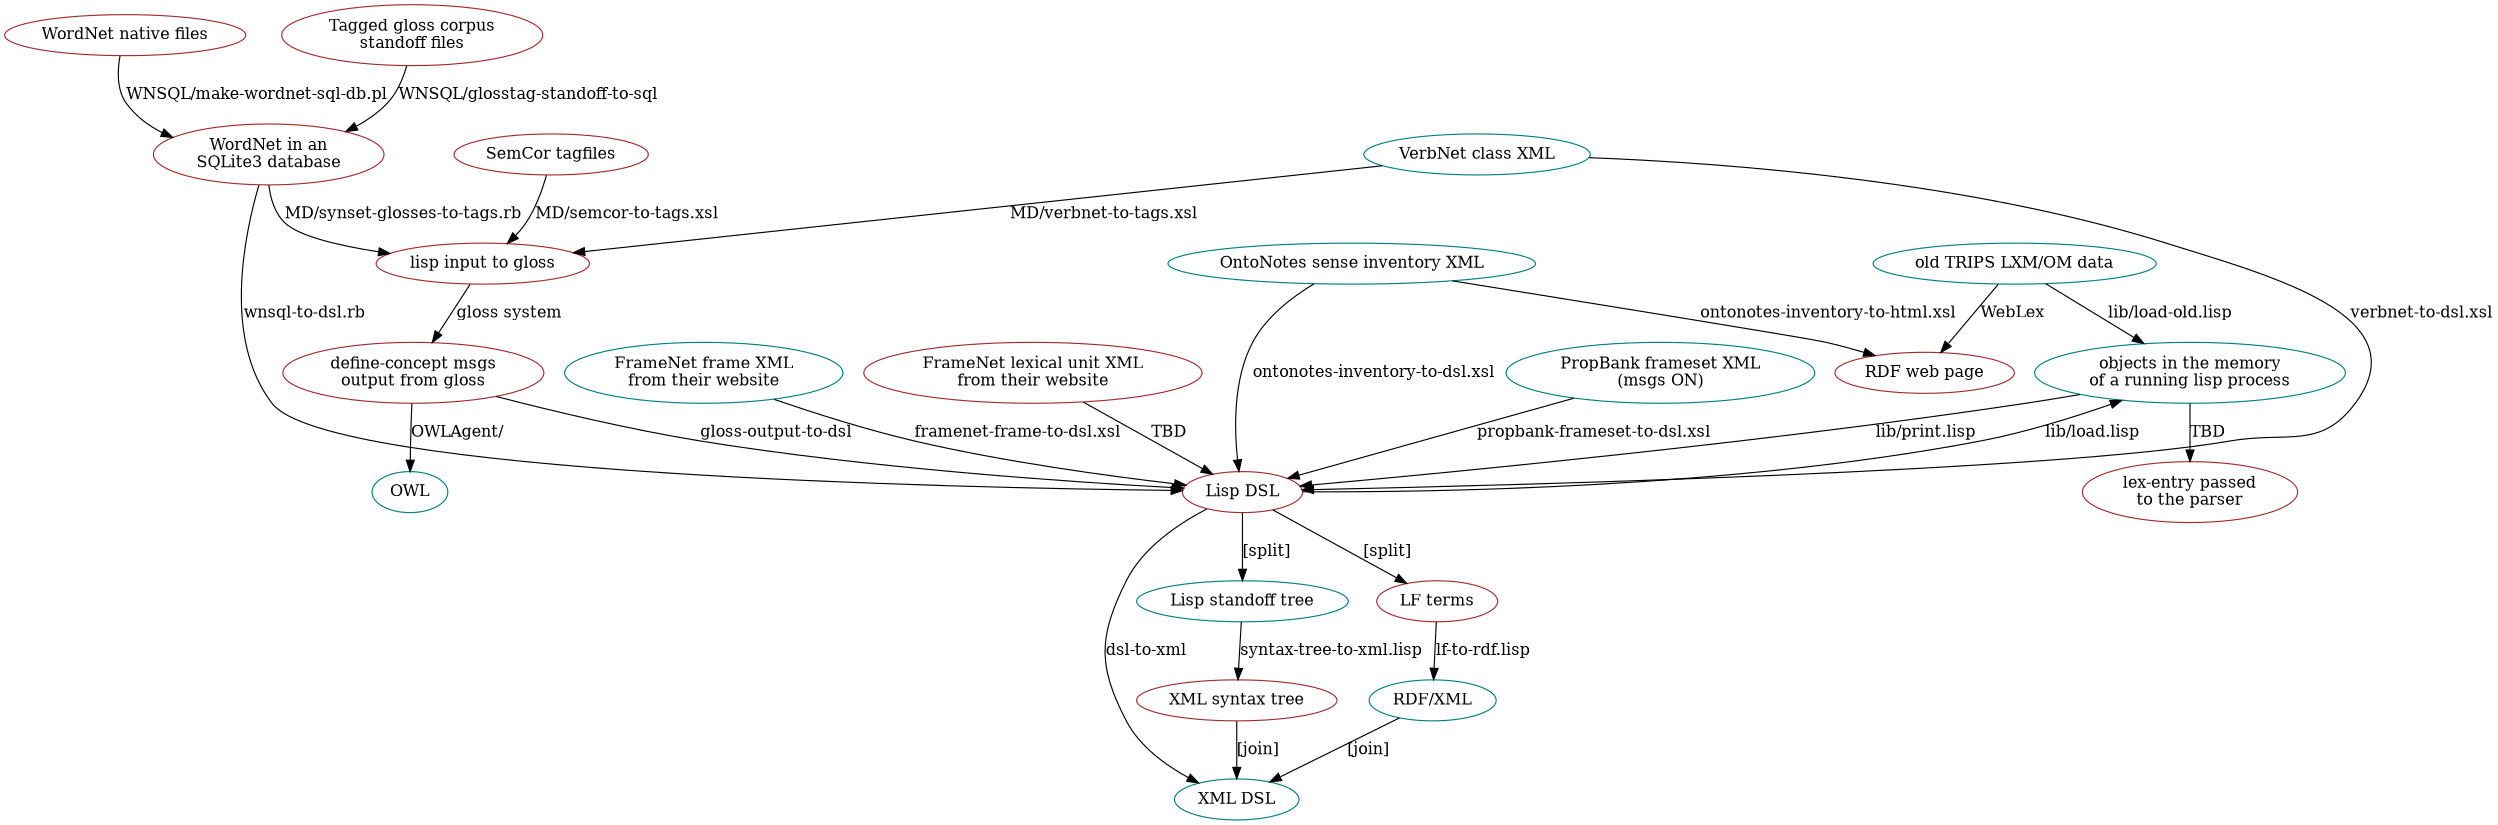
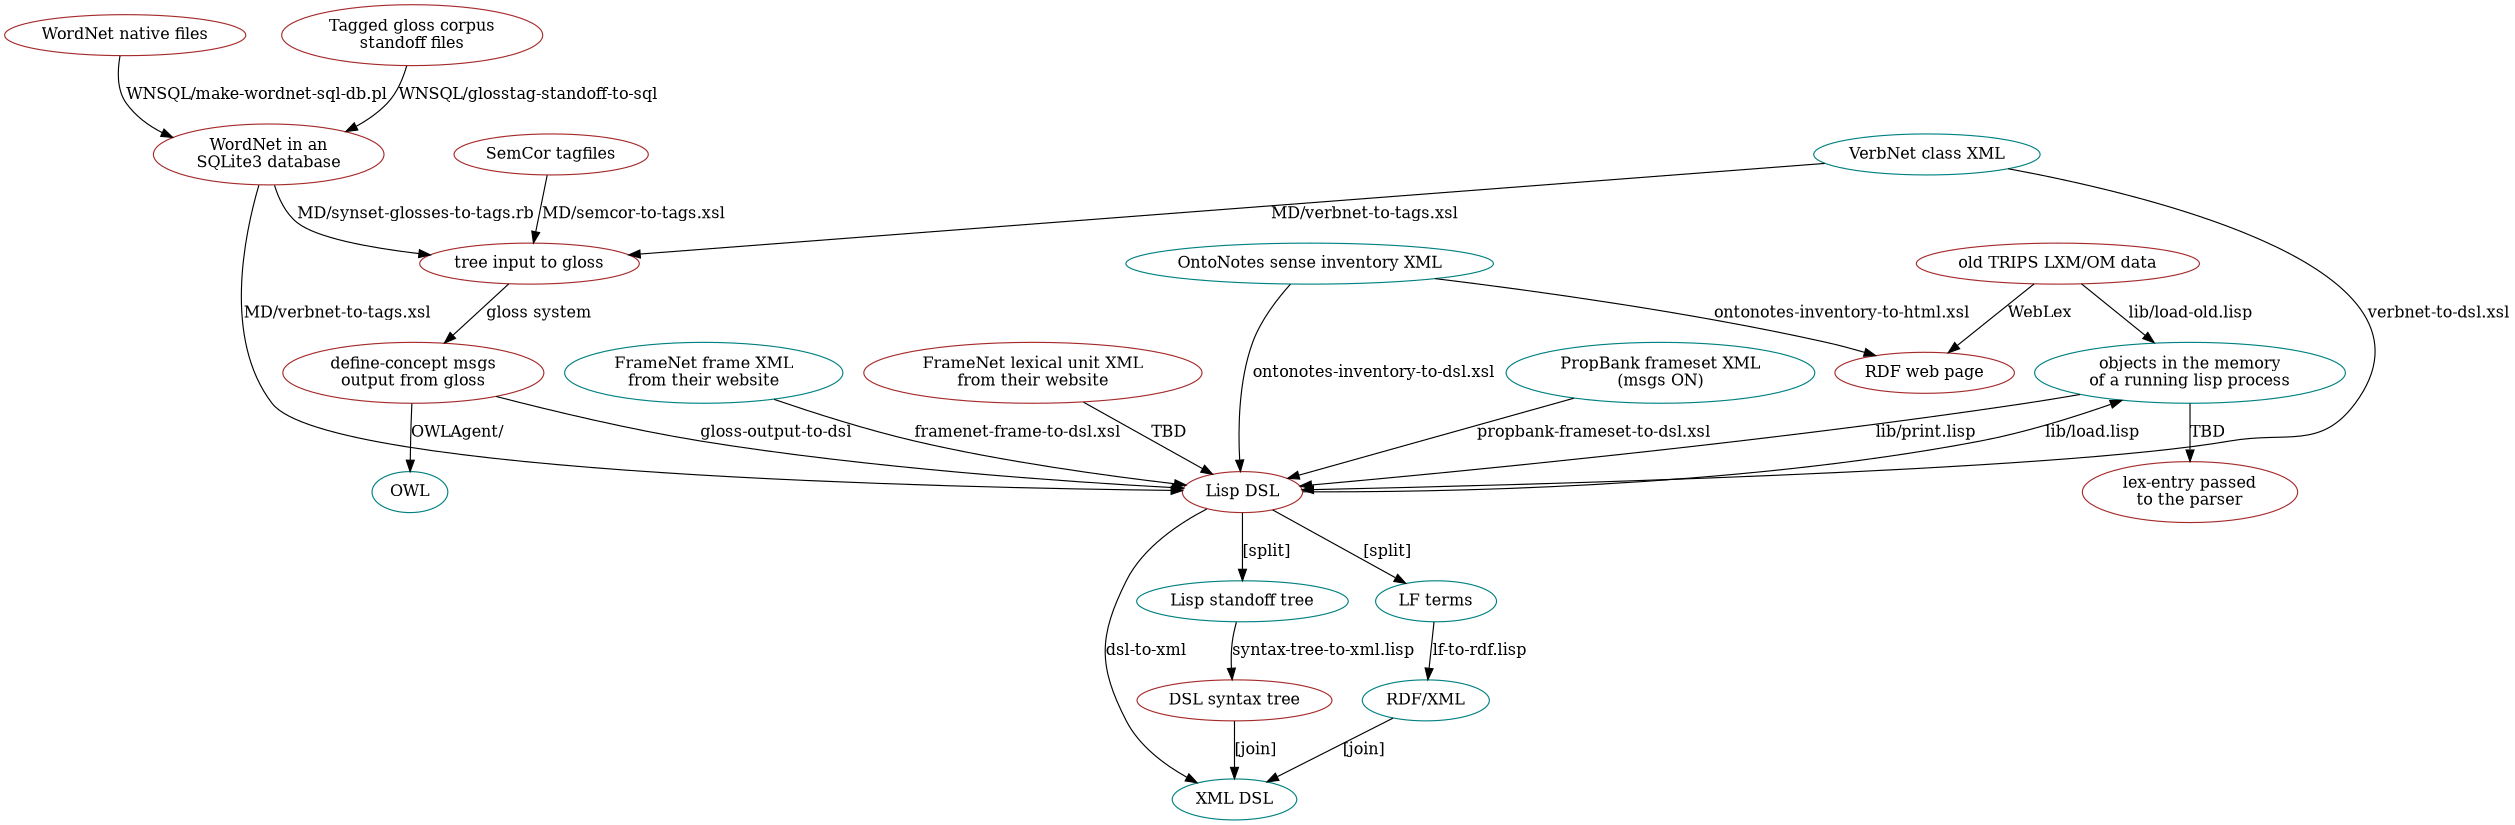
node "lisp input to gloss": label "lisp input to gloss" -> "tree input to gloss"
node "old TRIPS LXM/OM data": color teal -> brown
edge "WordNet in an SQLite3 database" -> "Lisp DSL": label "wnsql-to-dsl.rb" -> "MD/verbnet-to-tags.xsl"
node "LF terms": color brown -> teal
node "XML syntax tree": label "XML syntax tree" -> "DSL syntax tree"
